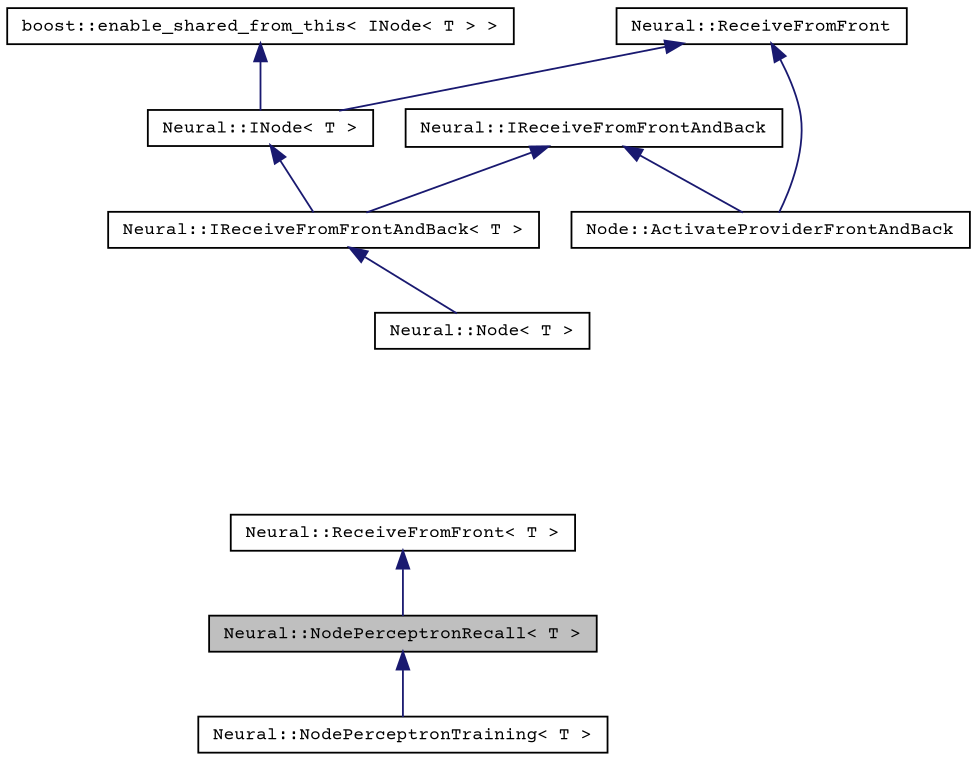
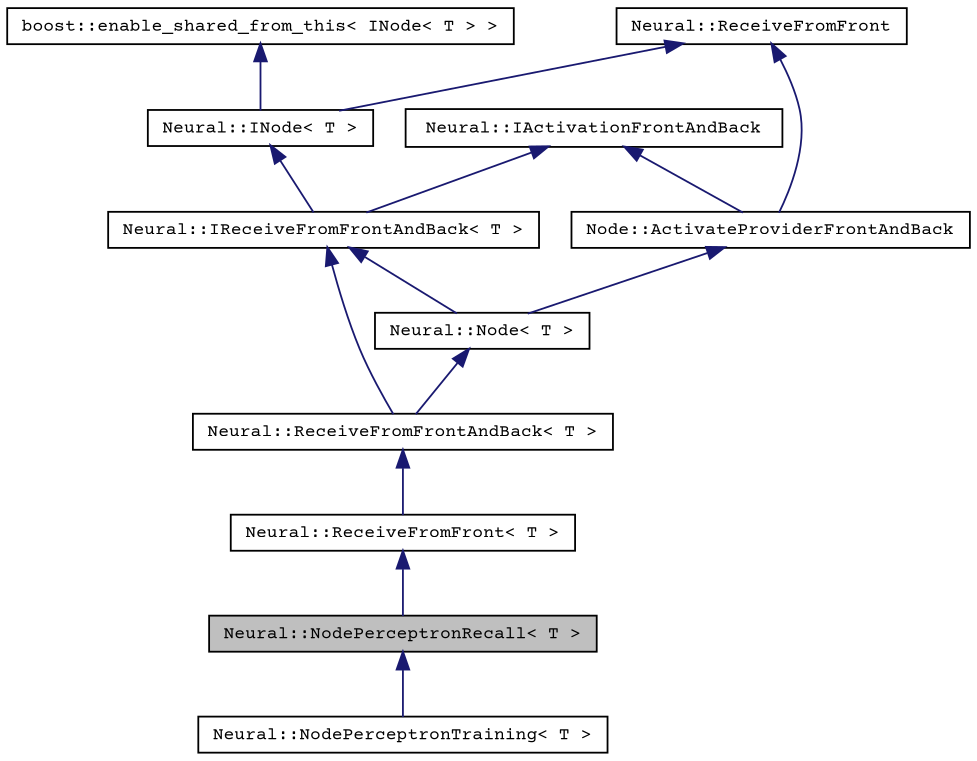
node "Neural::IReceiveFromFrontAndBack": label "Neural::IReceiveFromFrontAndBack" -> "Neural::IActivationFrontAndBack"
edge "Neural::Node< T >" -> "Node::ActivateProviderFrontAndBack": added
node "Neural::ReceiveFromFrontAndBack< T >": added
